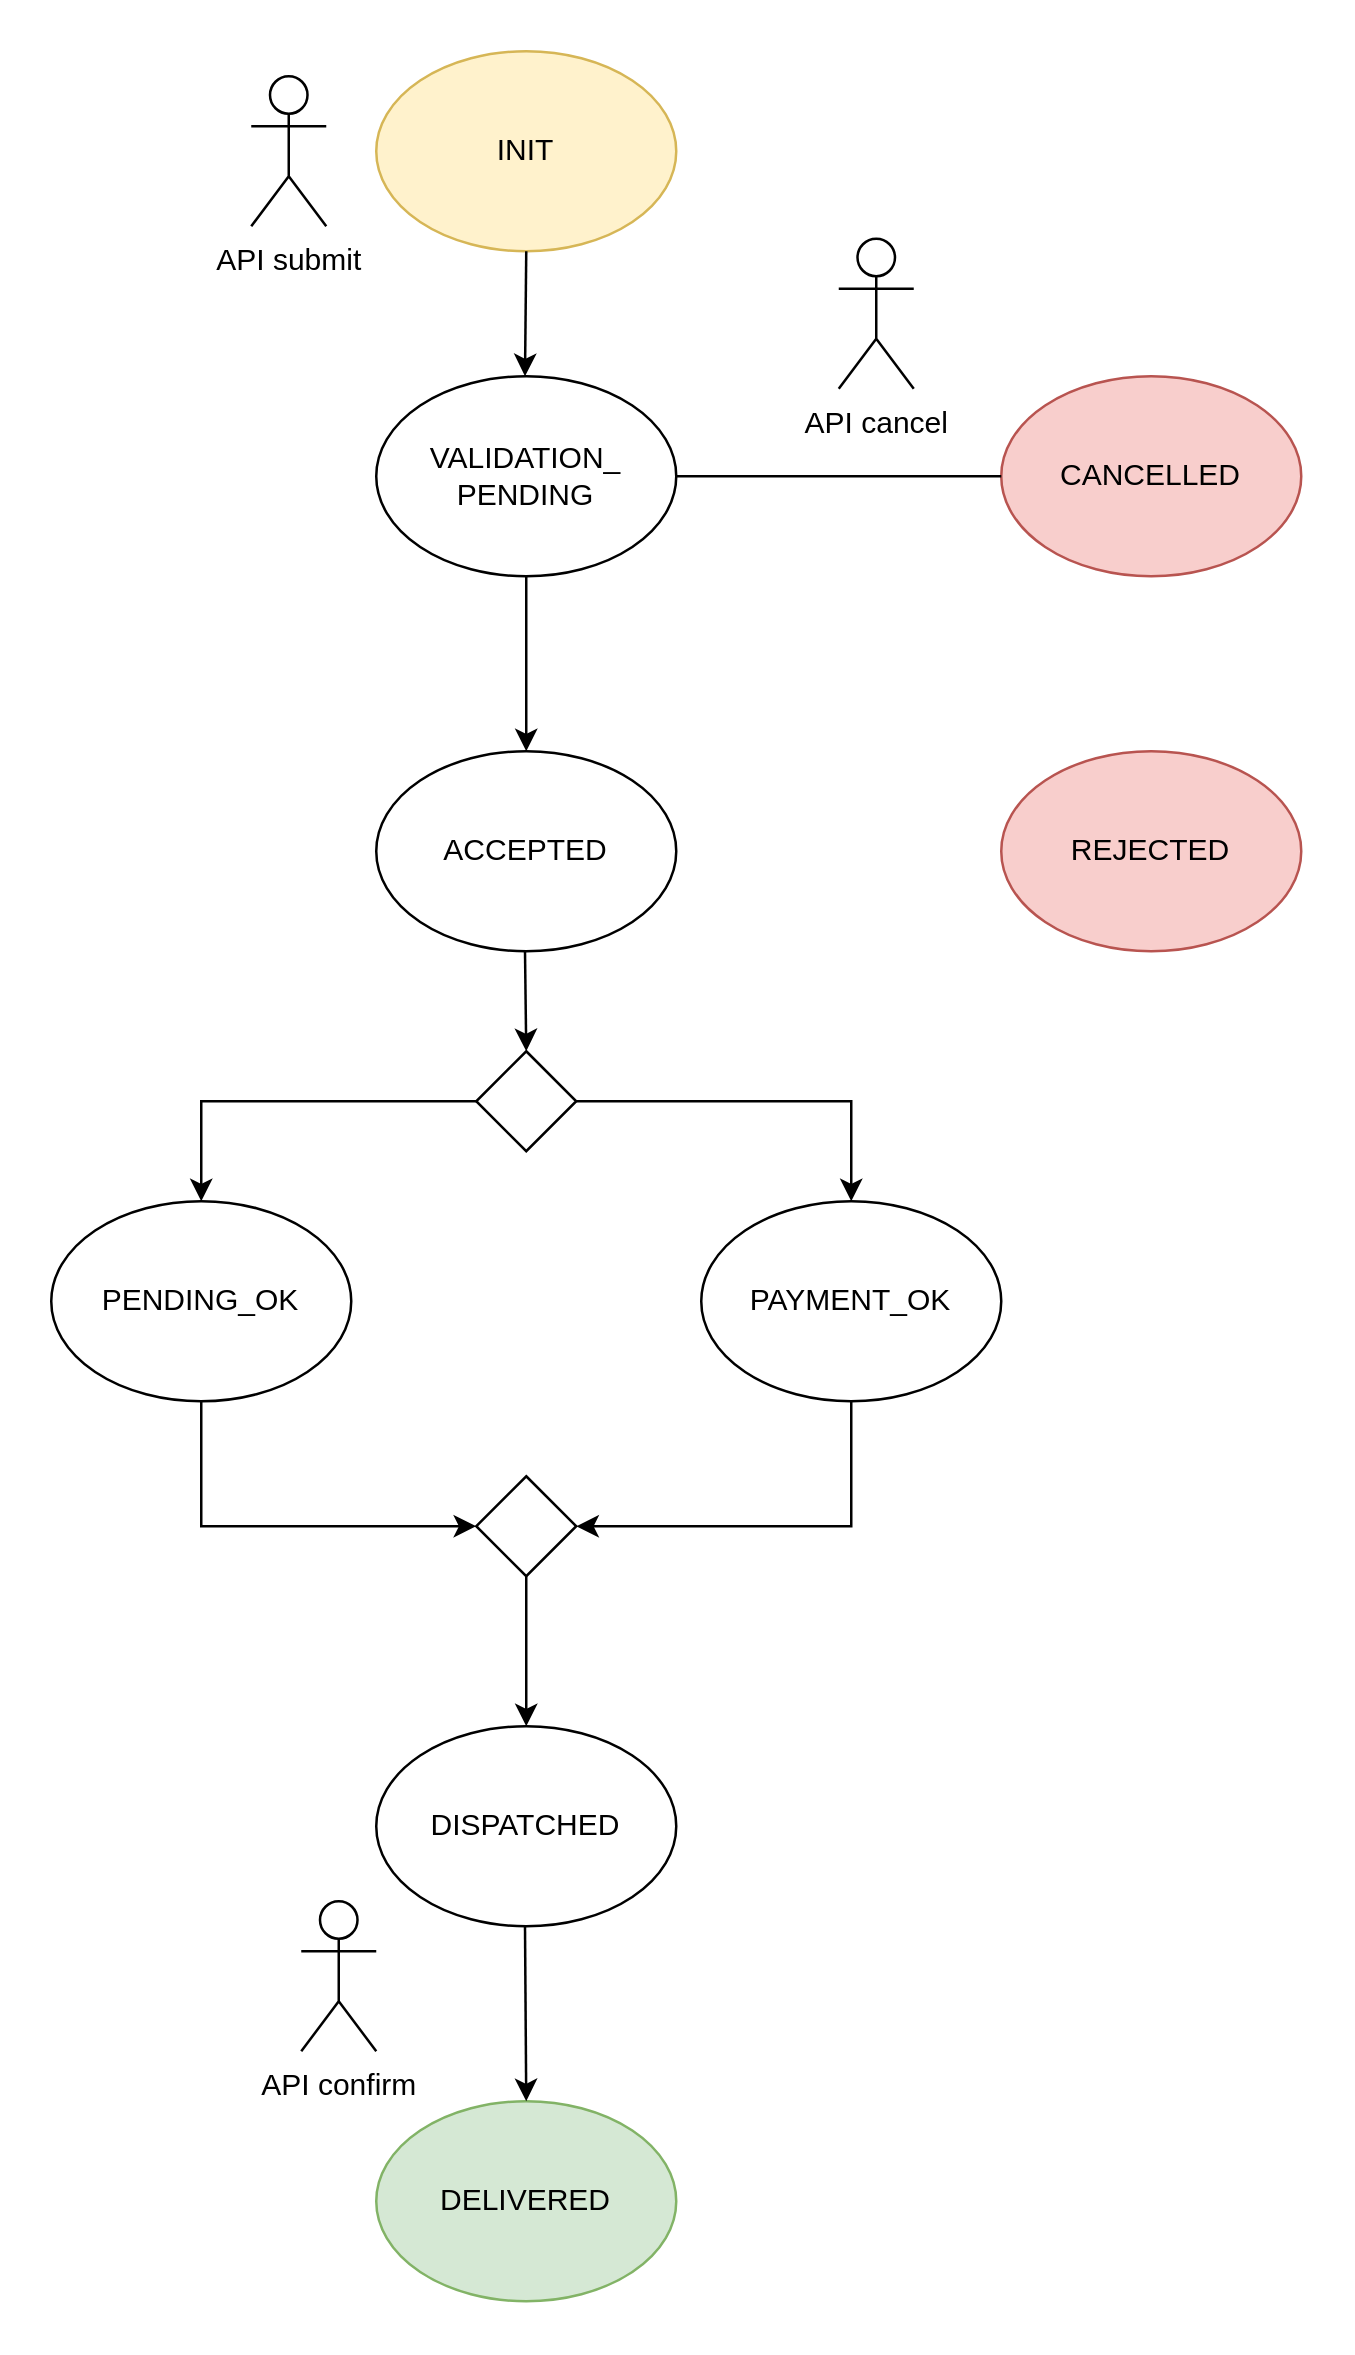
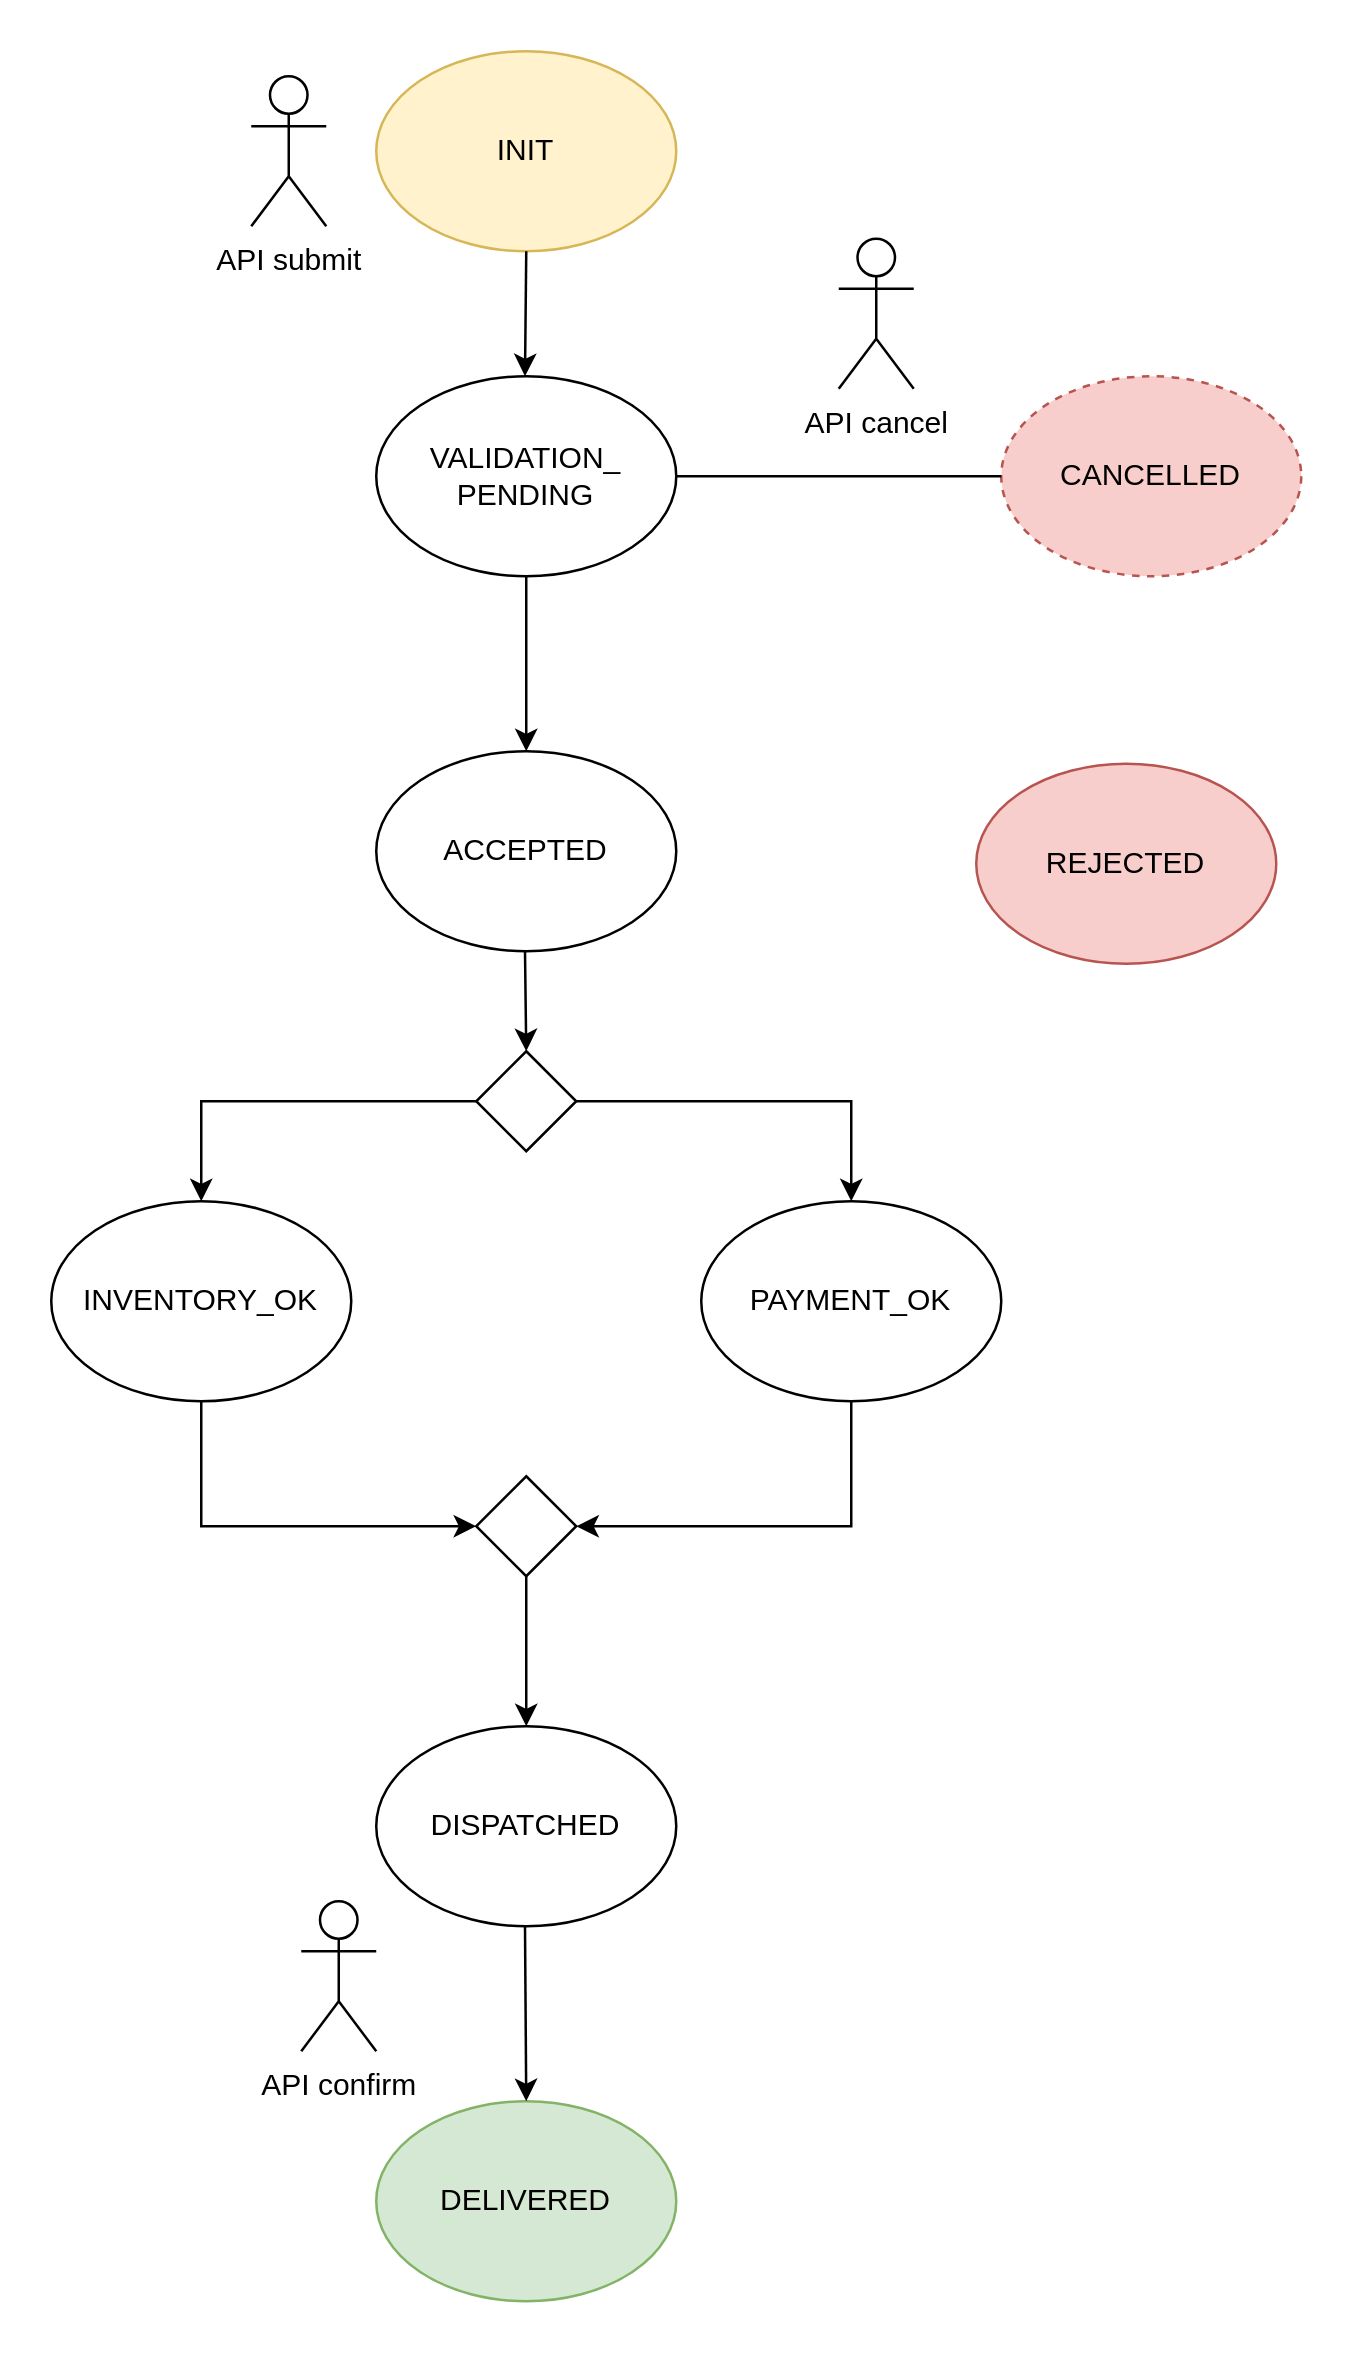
node "CANCELLED": style solid -> dashed
node "REJECTED": moved (1151, 851) -> (1126, 864)
node "PENDING_OK": label "PENDING_OK" -> "INVENTORY_OK"
